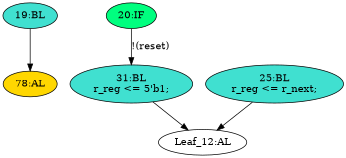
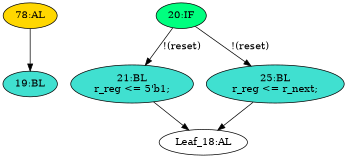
edge "20:IF" -> "25:BL r_reg <= r_next;": added, label "!(reset)"
edge "19:BL" -> "78:AL": reversed
node "31:BL r_reg <= 5'b1;": label "31:BL r_reg <= 5'b1;" -> "21:BL r_reg <= 5'b1;"
node "Leaf_12:AL": label "Leaf_12:AL" -> "Leaf_18:AL"
